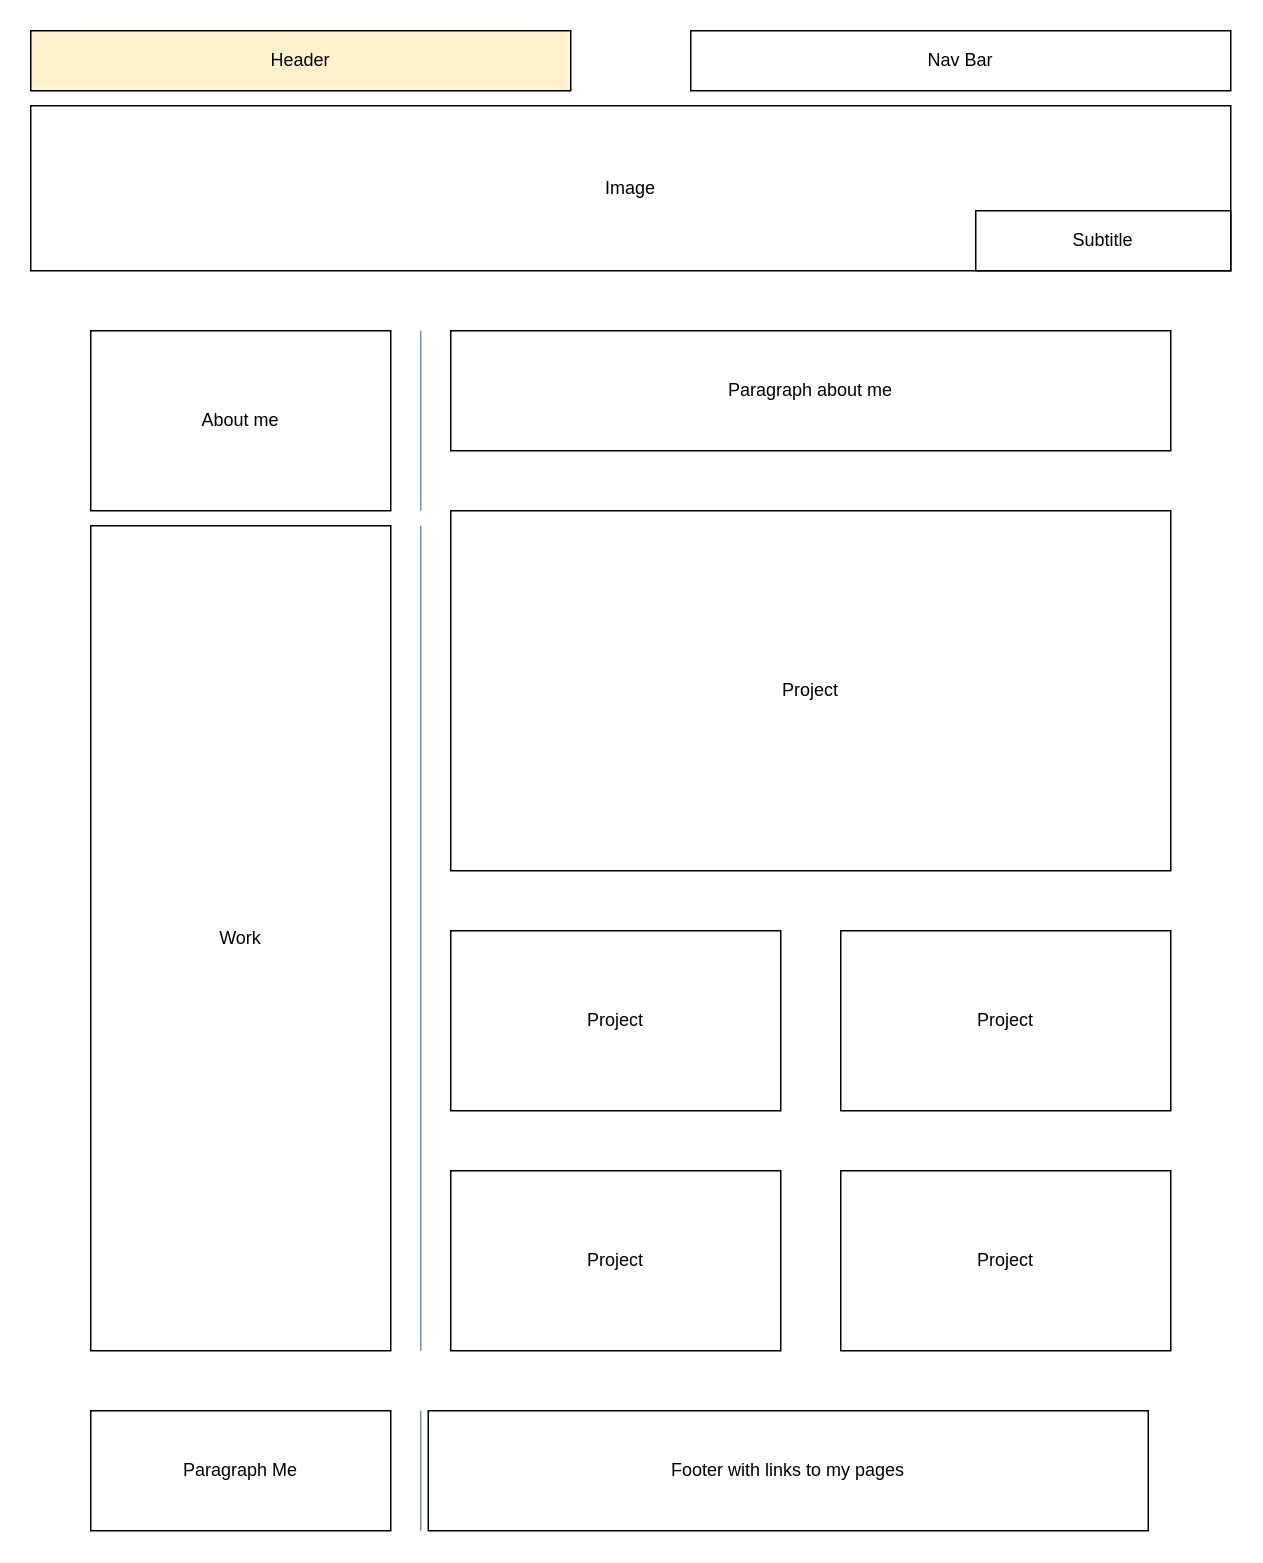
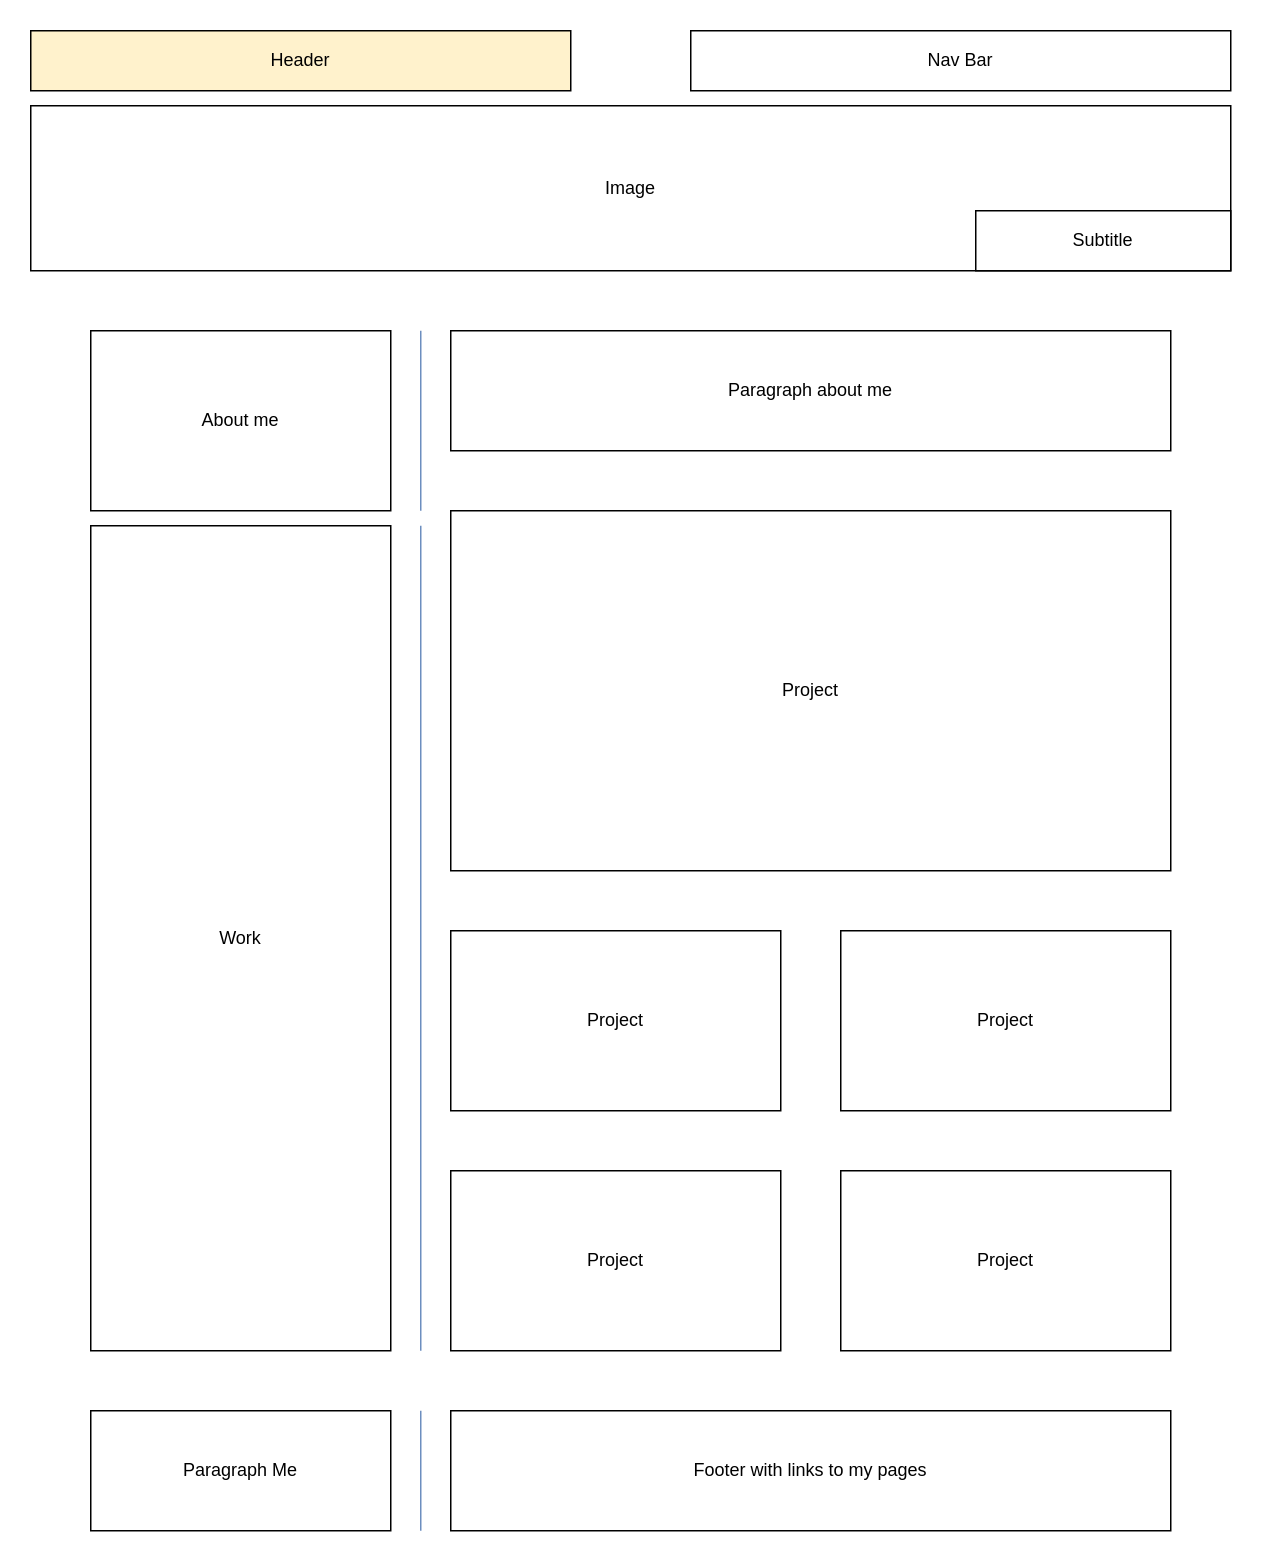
node "Footer with links to my pages": moved (788, 1471) -> (811, 1471)
